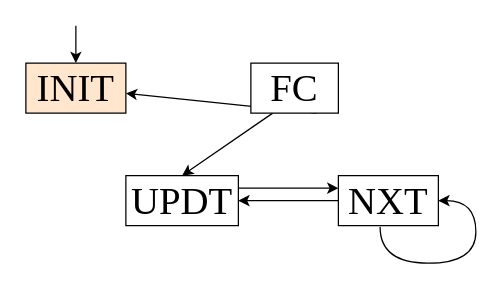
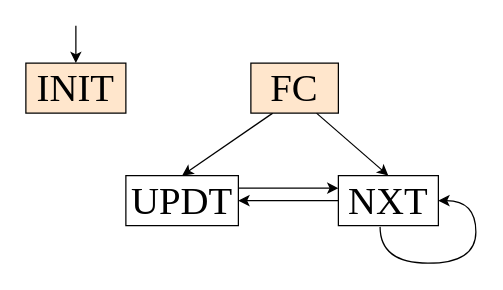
node "FC": fillcolor #ffffff -> #ffe6cc
edge "FC" -> "INIT": now "FC" -> "NXT"
